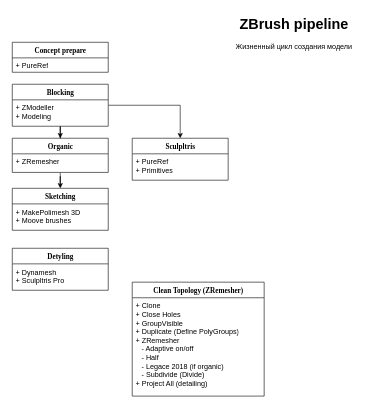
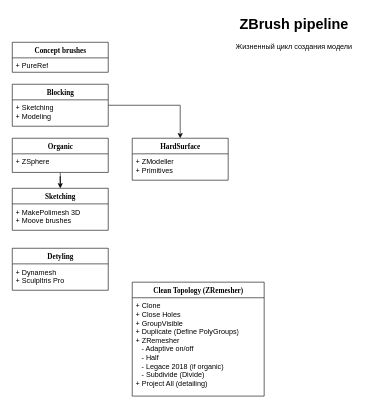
node "Concept prepare": label "Concept prepare" -> "Concept brushes"
node "+ ZModeller + Modeling": label "+ ZModeller + Modeling" -> "+ Sketching + Modeling"
edge "Blocking" -> "Organic": removed
node "Sculpltris": label "Sculpltris" -> "HardSurface"
node "+ ZRemesher": label "+ ZRemesher" -> "+ ZSphere"
node "+ PureRef + Primitives": label "+ PureRef + Primitives" -> "+ ZModeller + Primitives"
